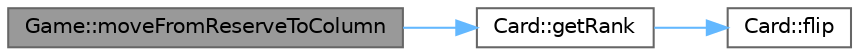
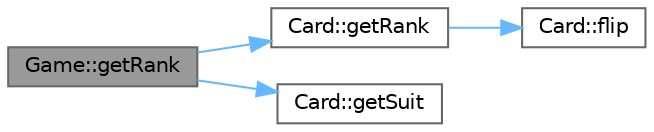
node "Game::moveFromReserveToColumn": label "Game::moveFromReserveToColumn" -> "Game::getRank"
node "Card::getSuit": added
